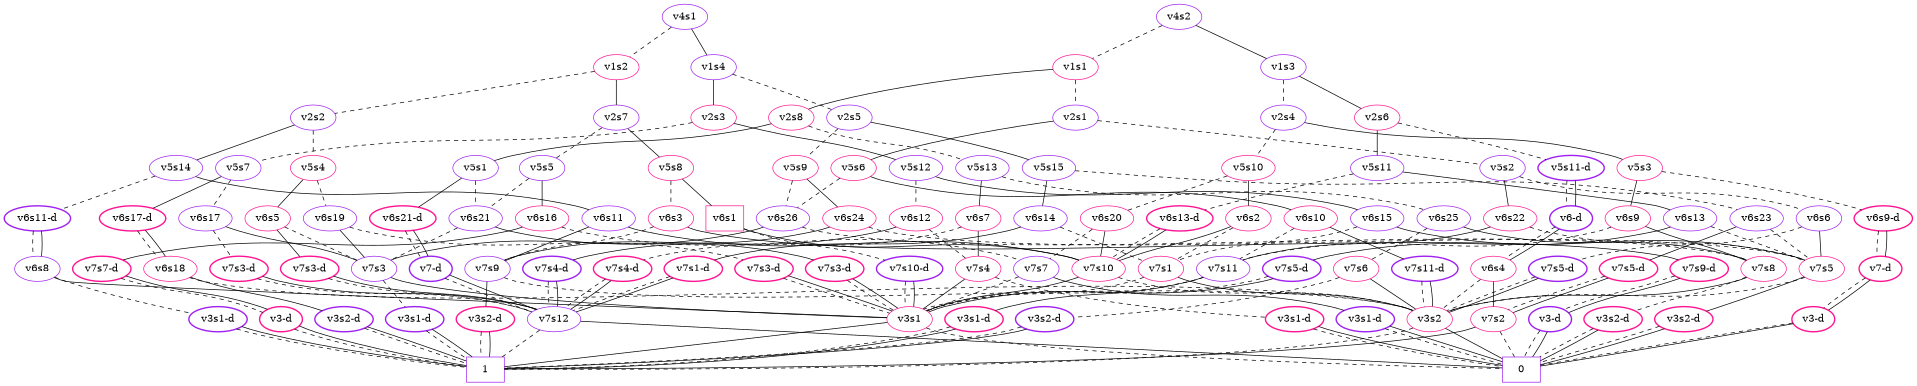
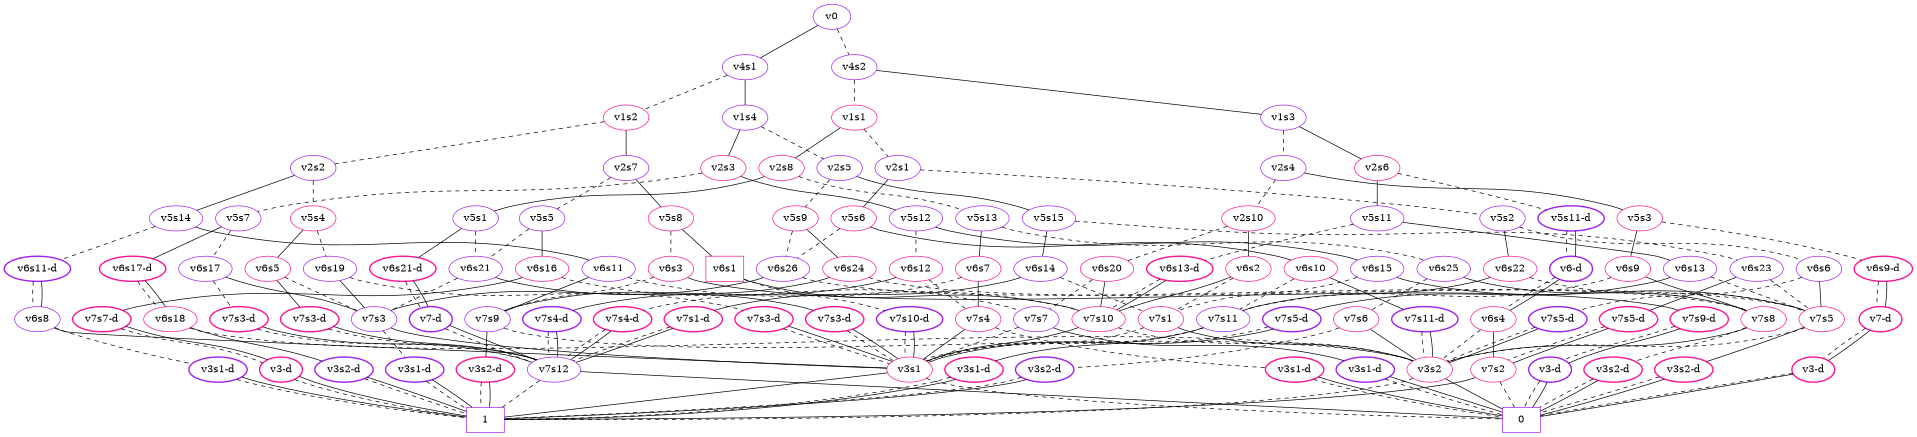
node "v0": added
node "v5s10": label "v5s10" -> "v2s10"
edge "v6s11" -- "v7s10": style solid -> dashed
